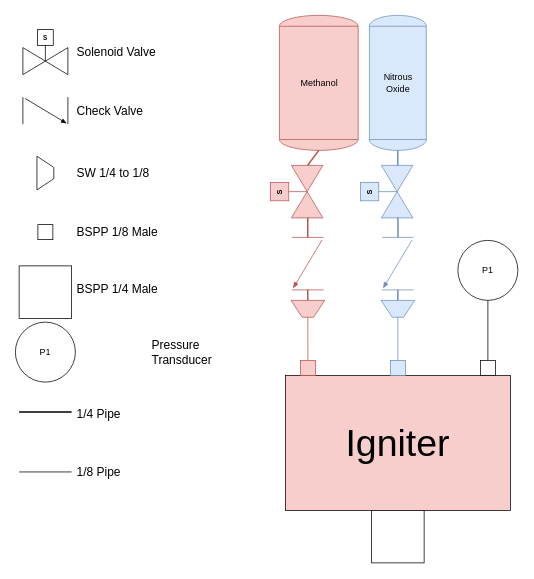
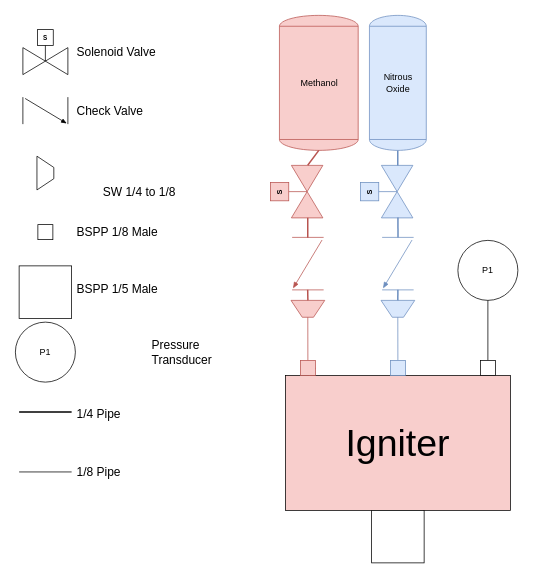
node "SW 1/4 to 1/8": moved (120, 173) -> (147, 192)
node "BSPP 1/4 Male": label "BSPP 1/4 Male" -> "BSPP 1/5 Male"
